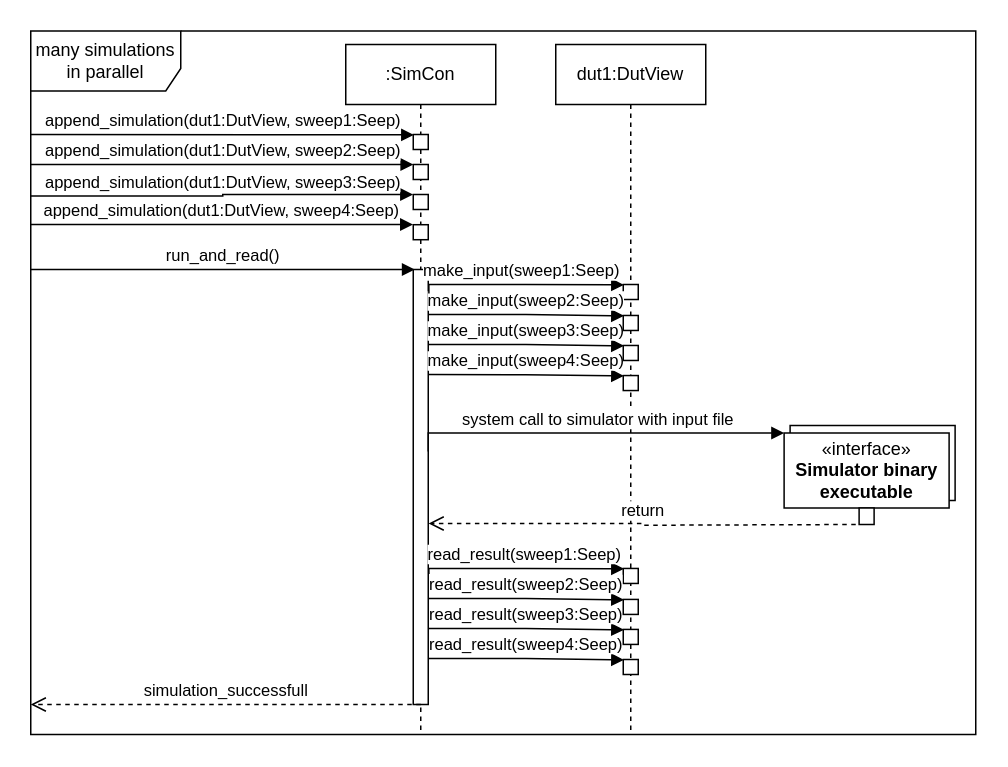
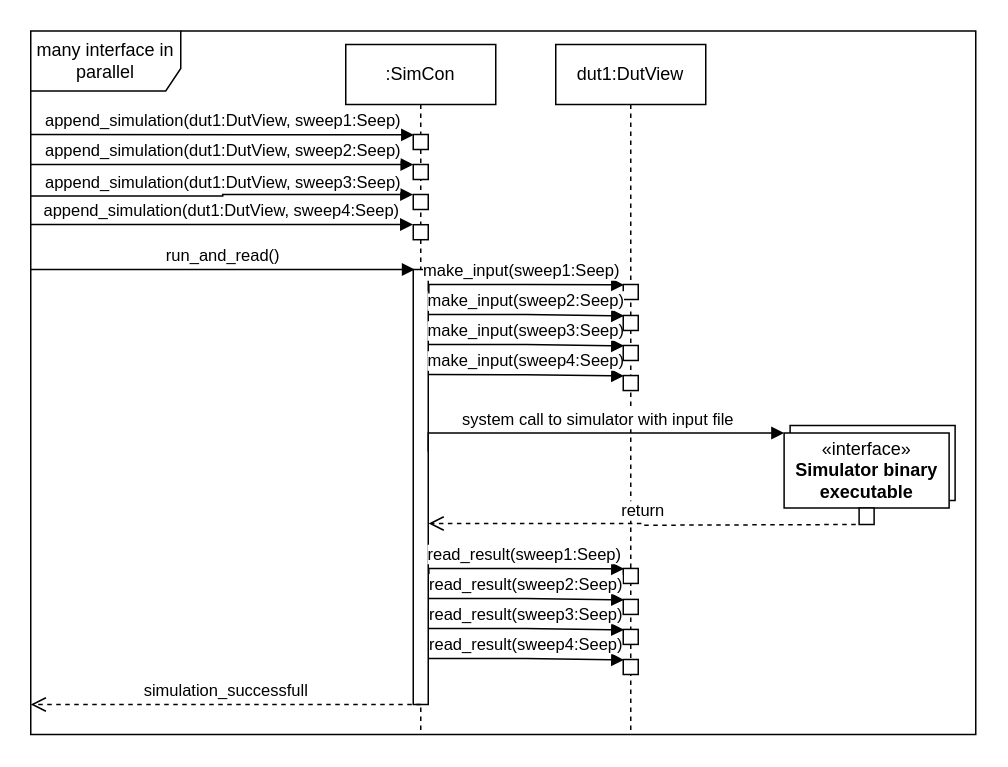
node "many simulations in parallel": label "many simulations in parallel" -> "many interface in parallel"
